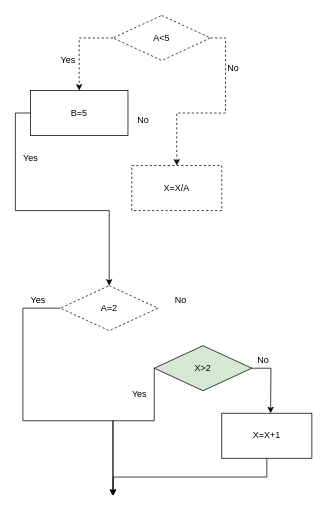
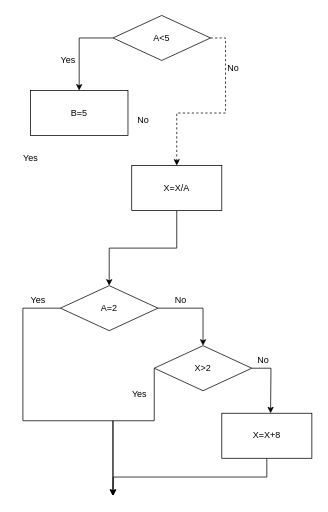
node "A<5": style dashed -> solid
edge "A<5" -> "B=5": style dashed -> solid
node "X=X/A": style dashed -> solid
edge "B=5" -> "A=2": removed
edge "X=X/A" -> "A=2": added
node "A=2": style dashed -> solid
edge "A=2" -> "X>2": added
node "X>2": fillcolor #d5e8d4 -> #ffffff
node "X=X+1": label "X=X+1" -> "X=X+8"
